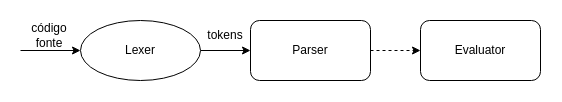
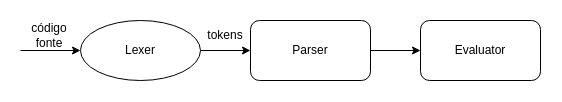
edge "Parser" -> "Evaluator": style dashed -> solid
